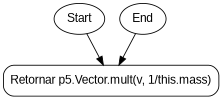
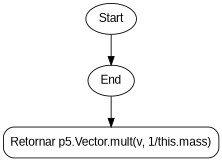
edge "Start" -> "Retornar p5.Vector.mult(v, 1/this.mass)": now "Start" -> "End"
